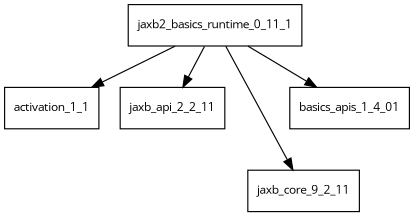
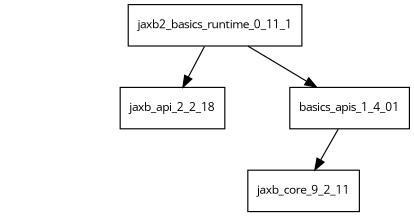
edge "jaxb2_basics_runtime_0_11_1" -> "jaxb_core_9_2_11": now "basics_apis_1_4_01" -> "jaxb_core_9_2_11"
node "activation_1_1": removed
node "jaxb_api_2_2_11": label "jaxb_api_2_2_11" -> "jaxb_api_2_2_18"
